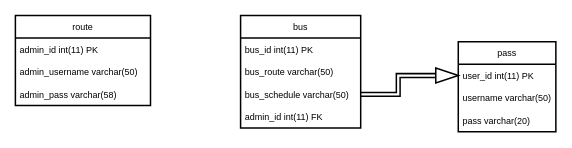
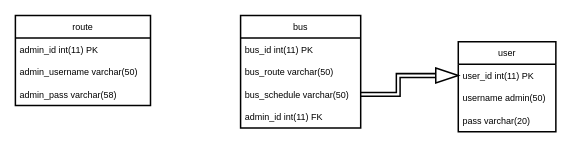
node "pass": label "pass" -> "user"
node "username varchar(50)": label "username varchar(50)" -> "username admin(50)"
